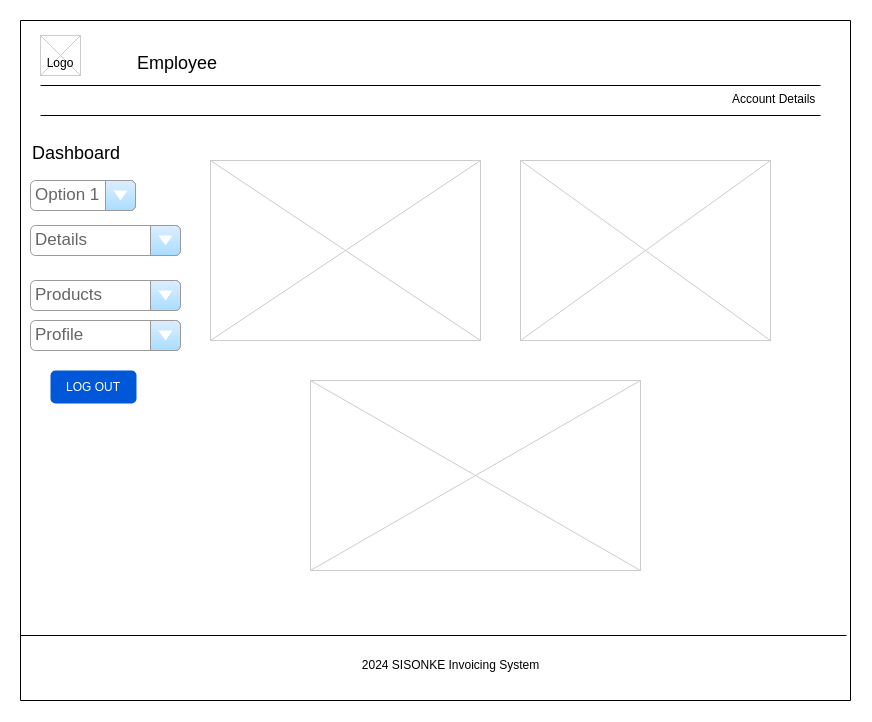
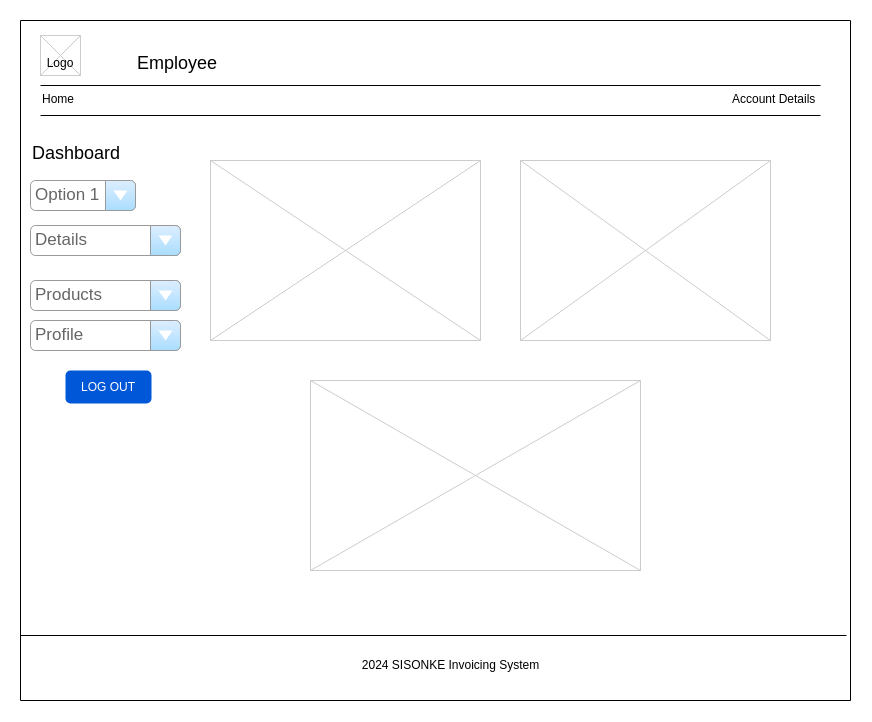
node "Home": added
node "LOG OUT": moved (94, 387) -> (109, 387)
